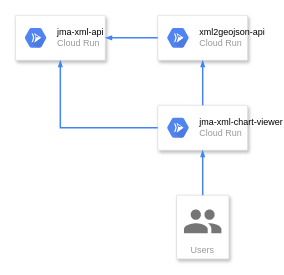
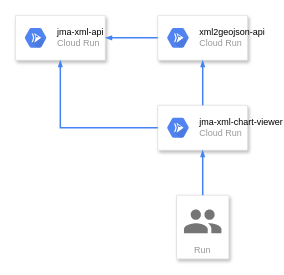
node "Users": label "Users" -> "Run"
